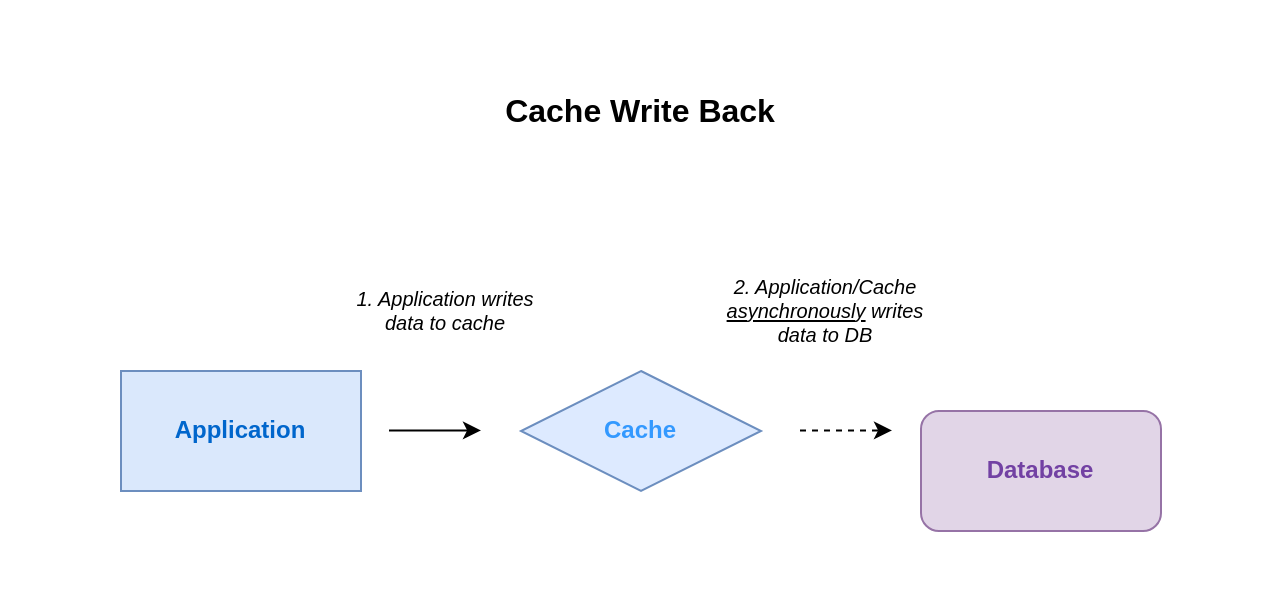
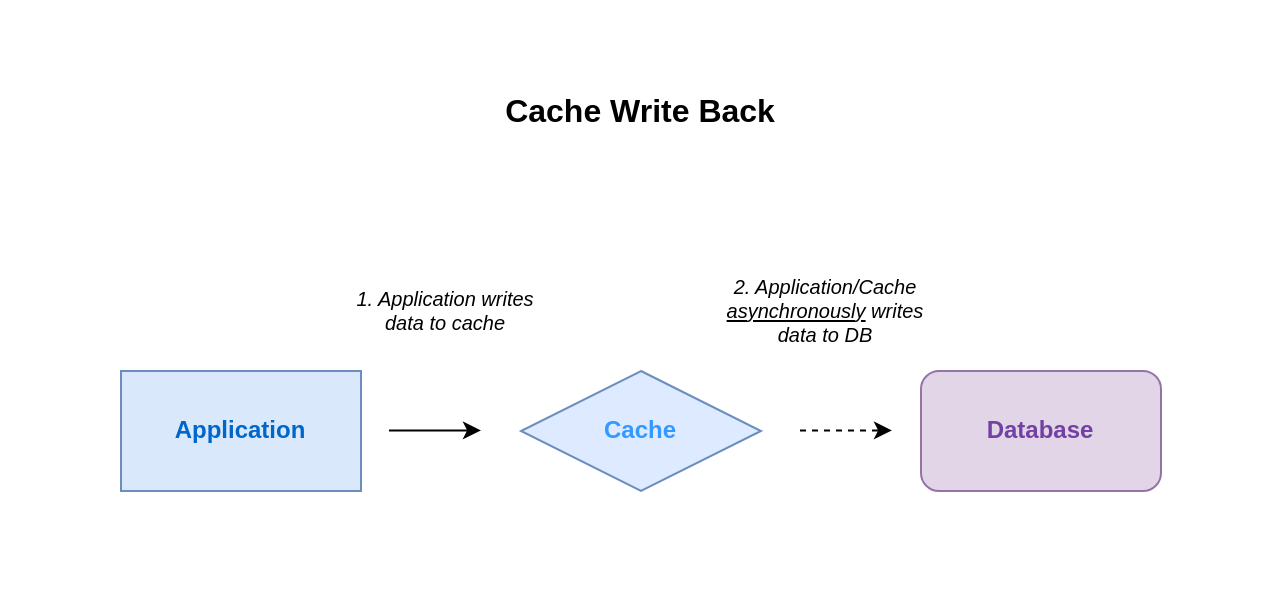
node "Database": moved (1041, 471) -> (1041, 431)
